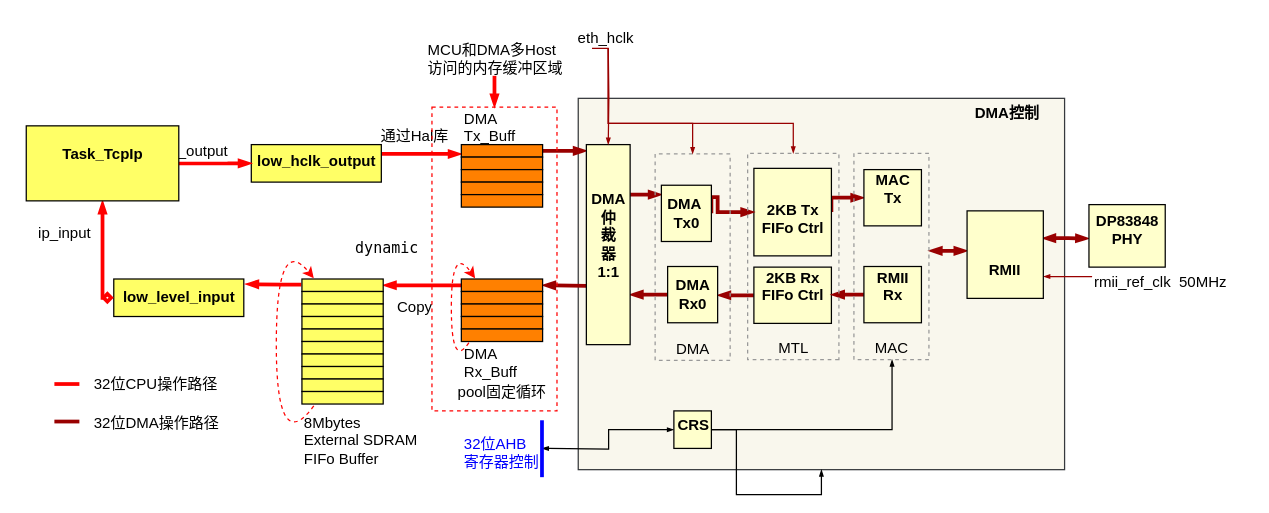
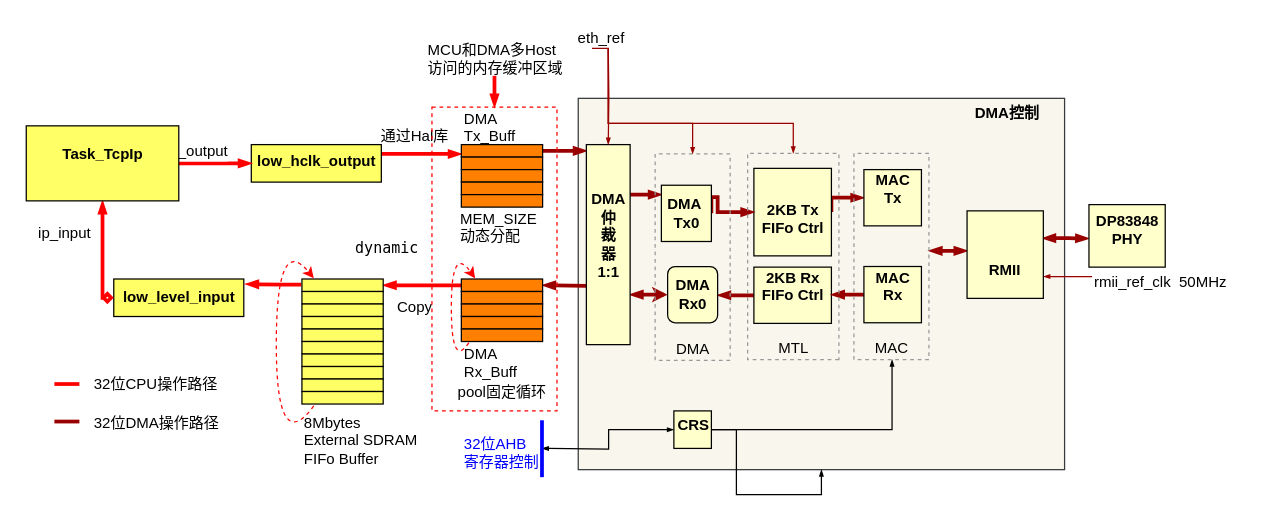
node "eth_hclk": label "eth_hclk" -> "eth_ref"
node "MEM_SIZE 动态分配": added
edge "DMA Rx0" -> "DMA仲 裁 器 1:1": arrowhead none -> classic
node "DMA Rx0": shape rectangle -> rounded rectangle
node "RMII Rx": label "RMII Rx" -> "MAC Rx"
